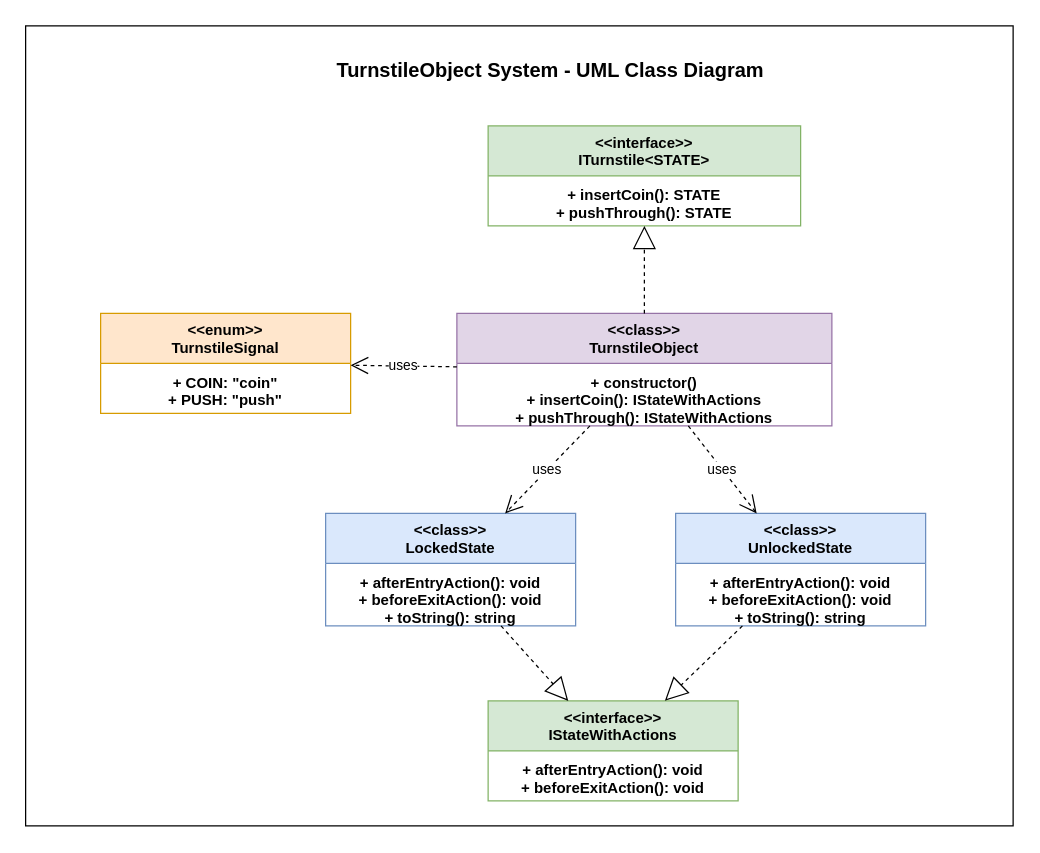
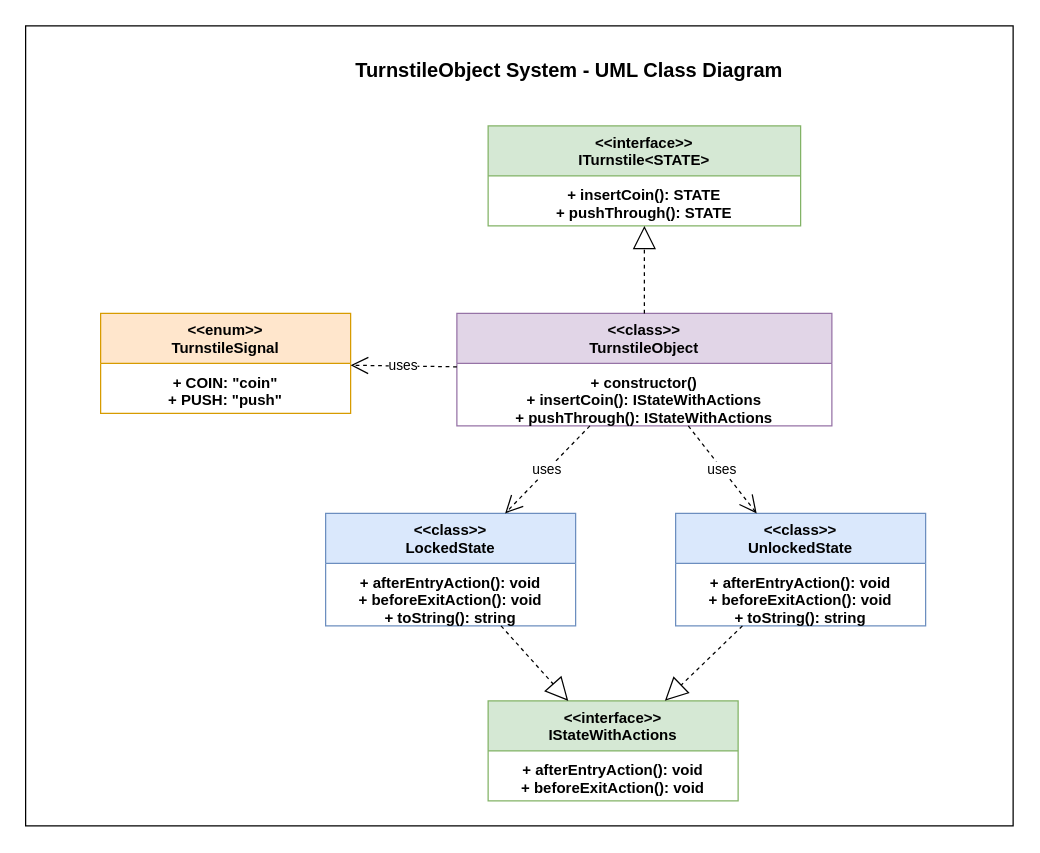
node "TurnstileObject System - UML Class Diagram": moved (551, 69) -> (569, 69)
